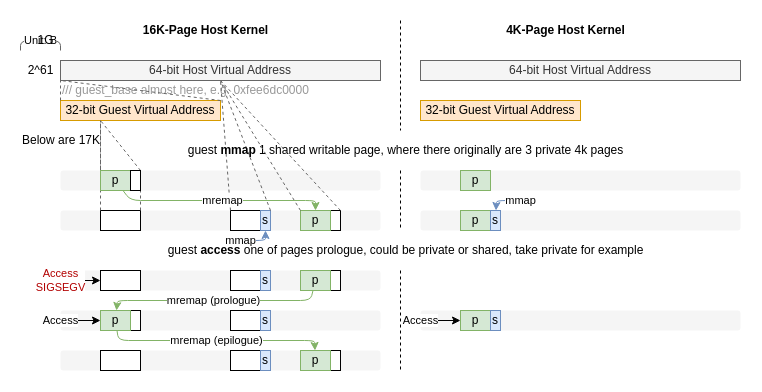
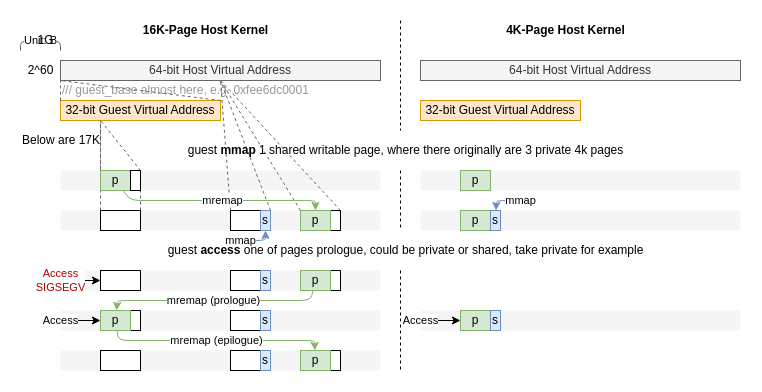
node "2^61": label "2^61" -> "2^60"
node "/// guest_base almost here, e.g. 0xfee6dc0000": label "/// guest_base almost here, e.g. 0xfee6dc0000" -> "/// guest_base almost here, e.g. 0xfee6dc0001"
